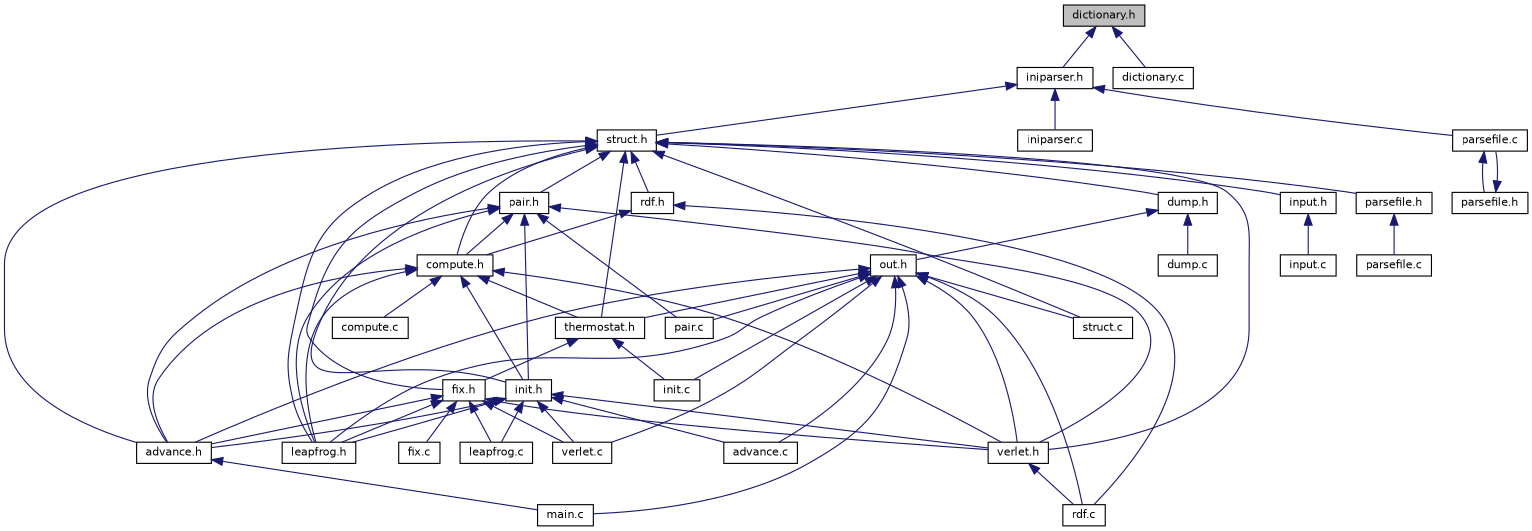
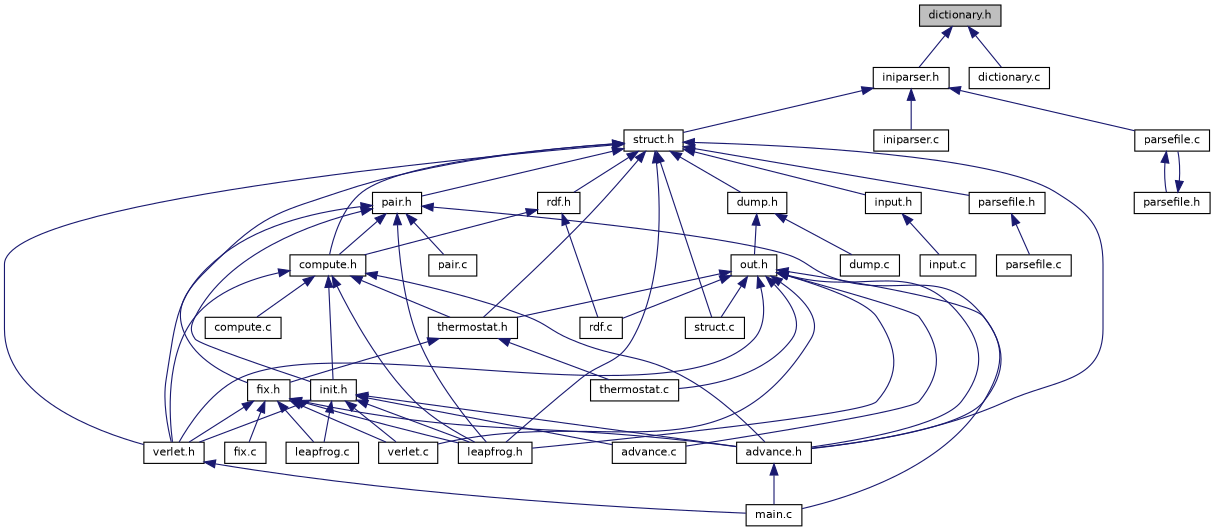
edge "init.h" -> "struct.h": removed
edge "pair.c" -> "out.h": removed
node "init.c": label "init.c" -> "thermostat.c"
edge "rdf.c" -> "verlet.h": now "main.c" -> "verlet.h"
